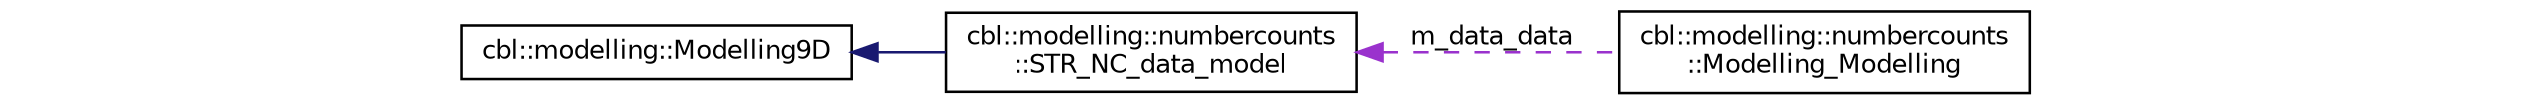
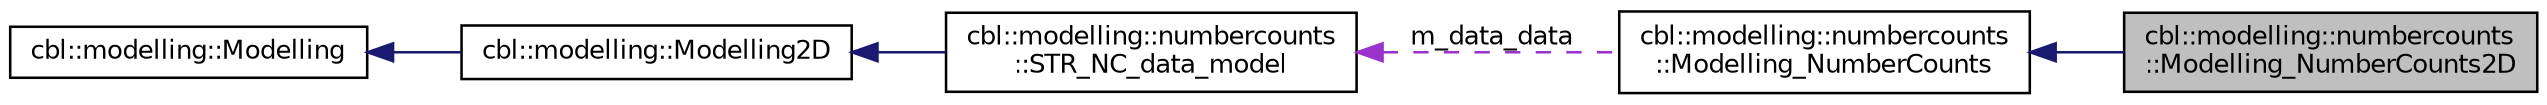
node "cbl::modelling::Modelling": added
node "cbl::modelling::Modelling9D": label "cbl::modelling::Modelling9D" -> "cbl::modelling::Modelling2D"
node "cbl::modelling::numbercounts ::Modelling_Modelling": label "cbl::modelling::numbercounts ::Modelling_Modelling" -> "cbl::modelling::numbercounts ::Modelling_NumberCounts"
node "cbl::modelling::numbercounts ::Modelling_NumberCounts2D": added
